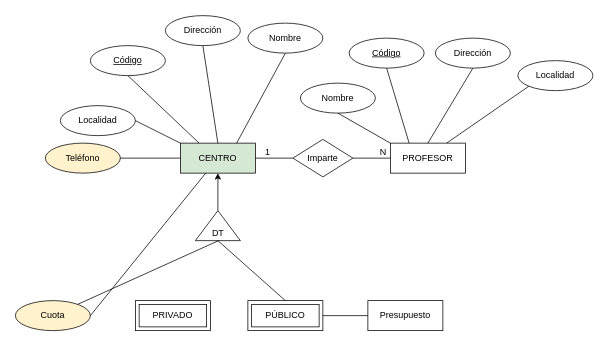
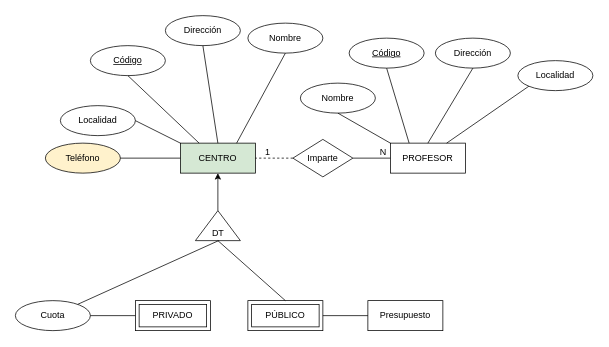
edge "CENTRO" -- "Imparte": style solid -> dashed
edge "CENTRO" -- "Cuota": now "PRIVADO" -- "Cuota"
node "Cuota": fillcolor #fff2cc -> #ffffff
